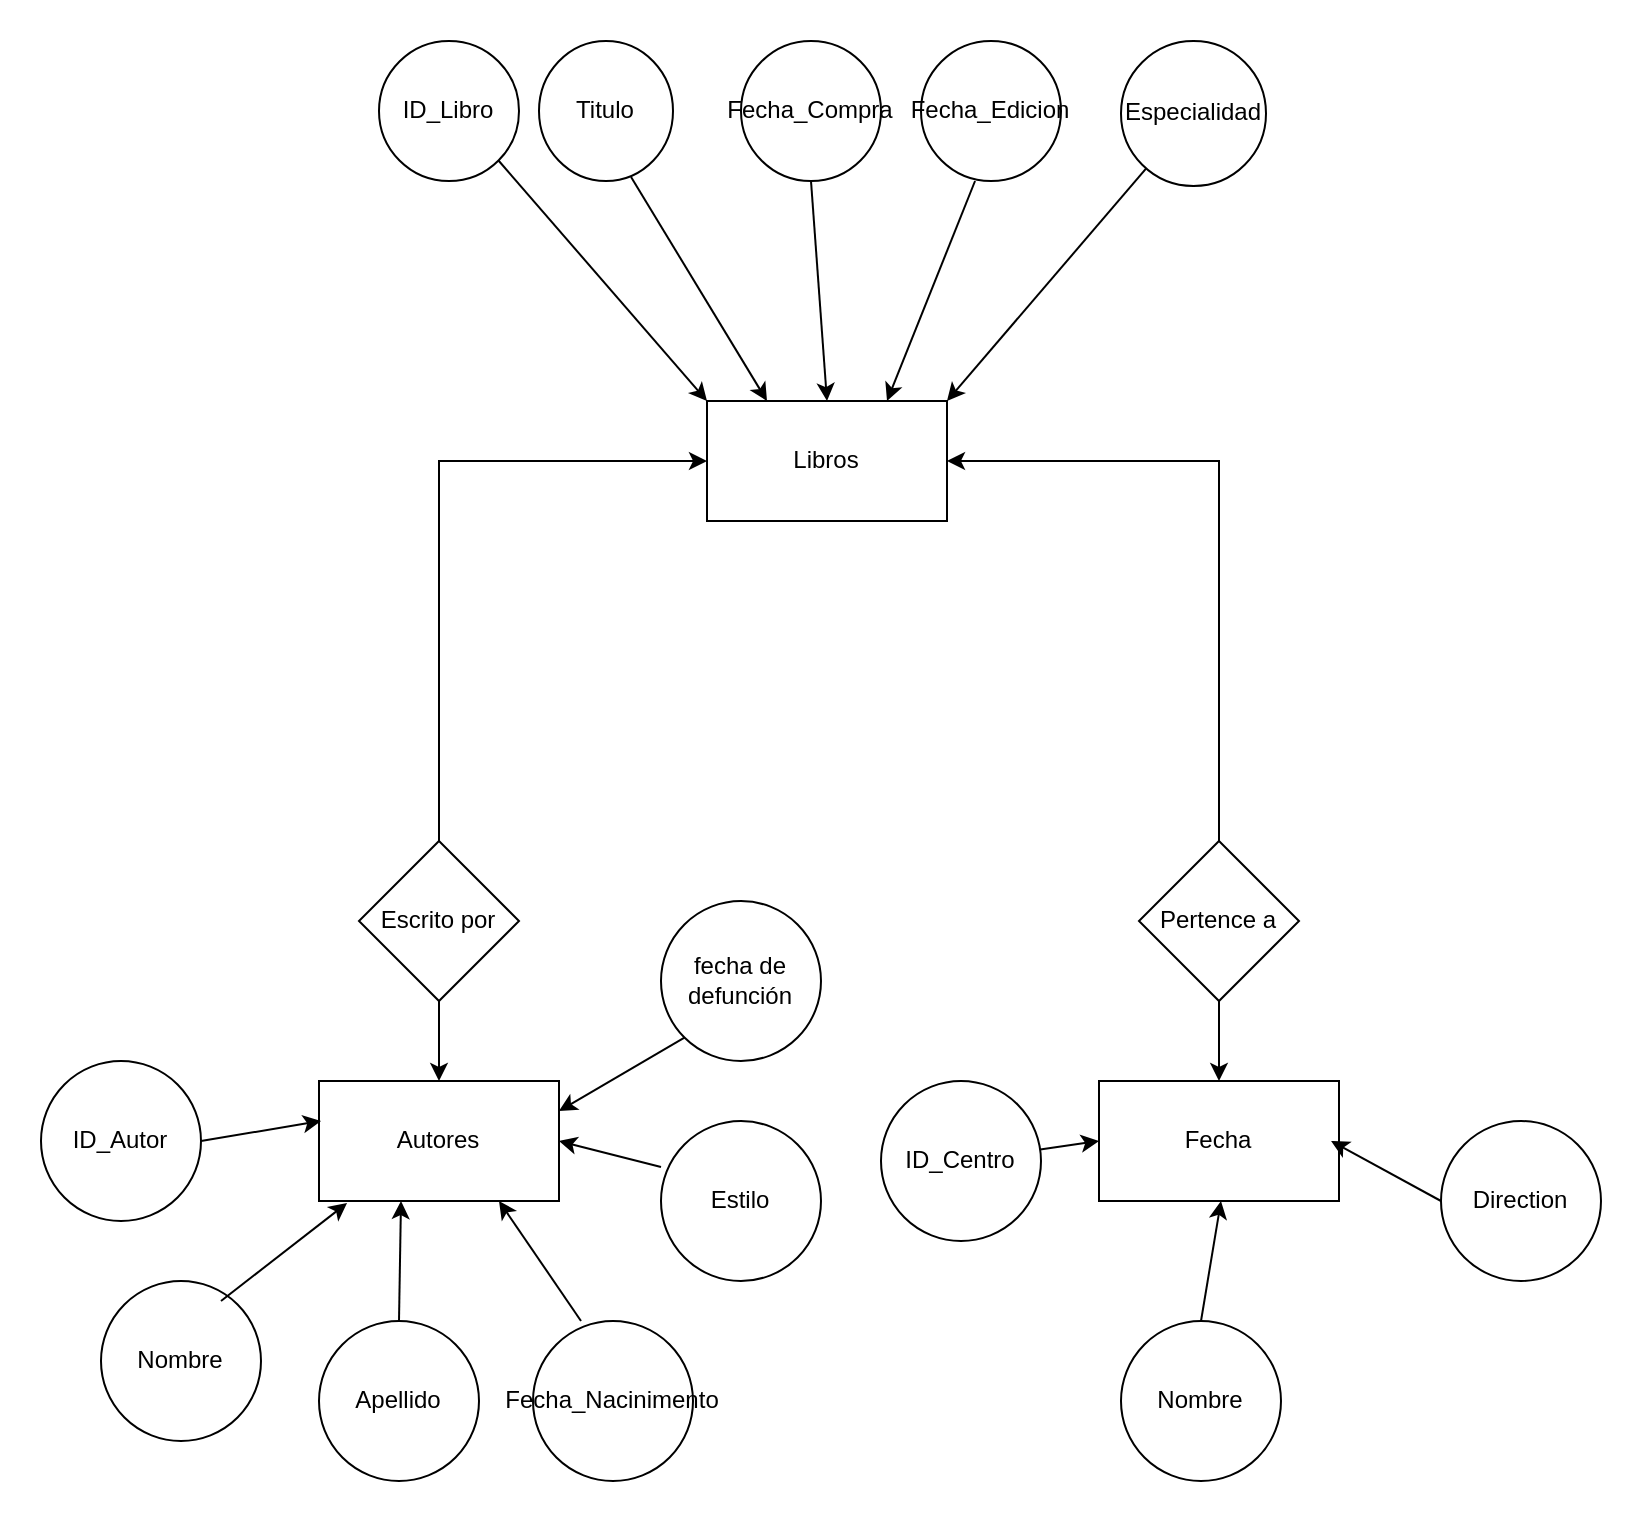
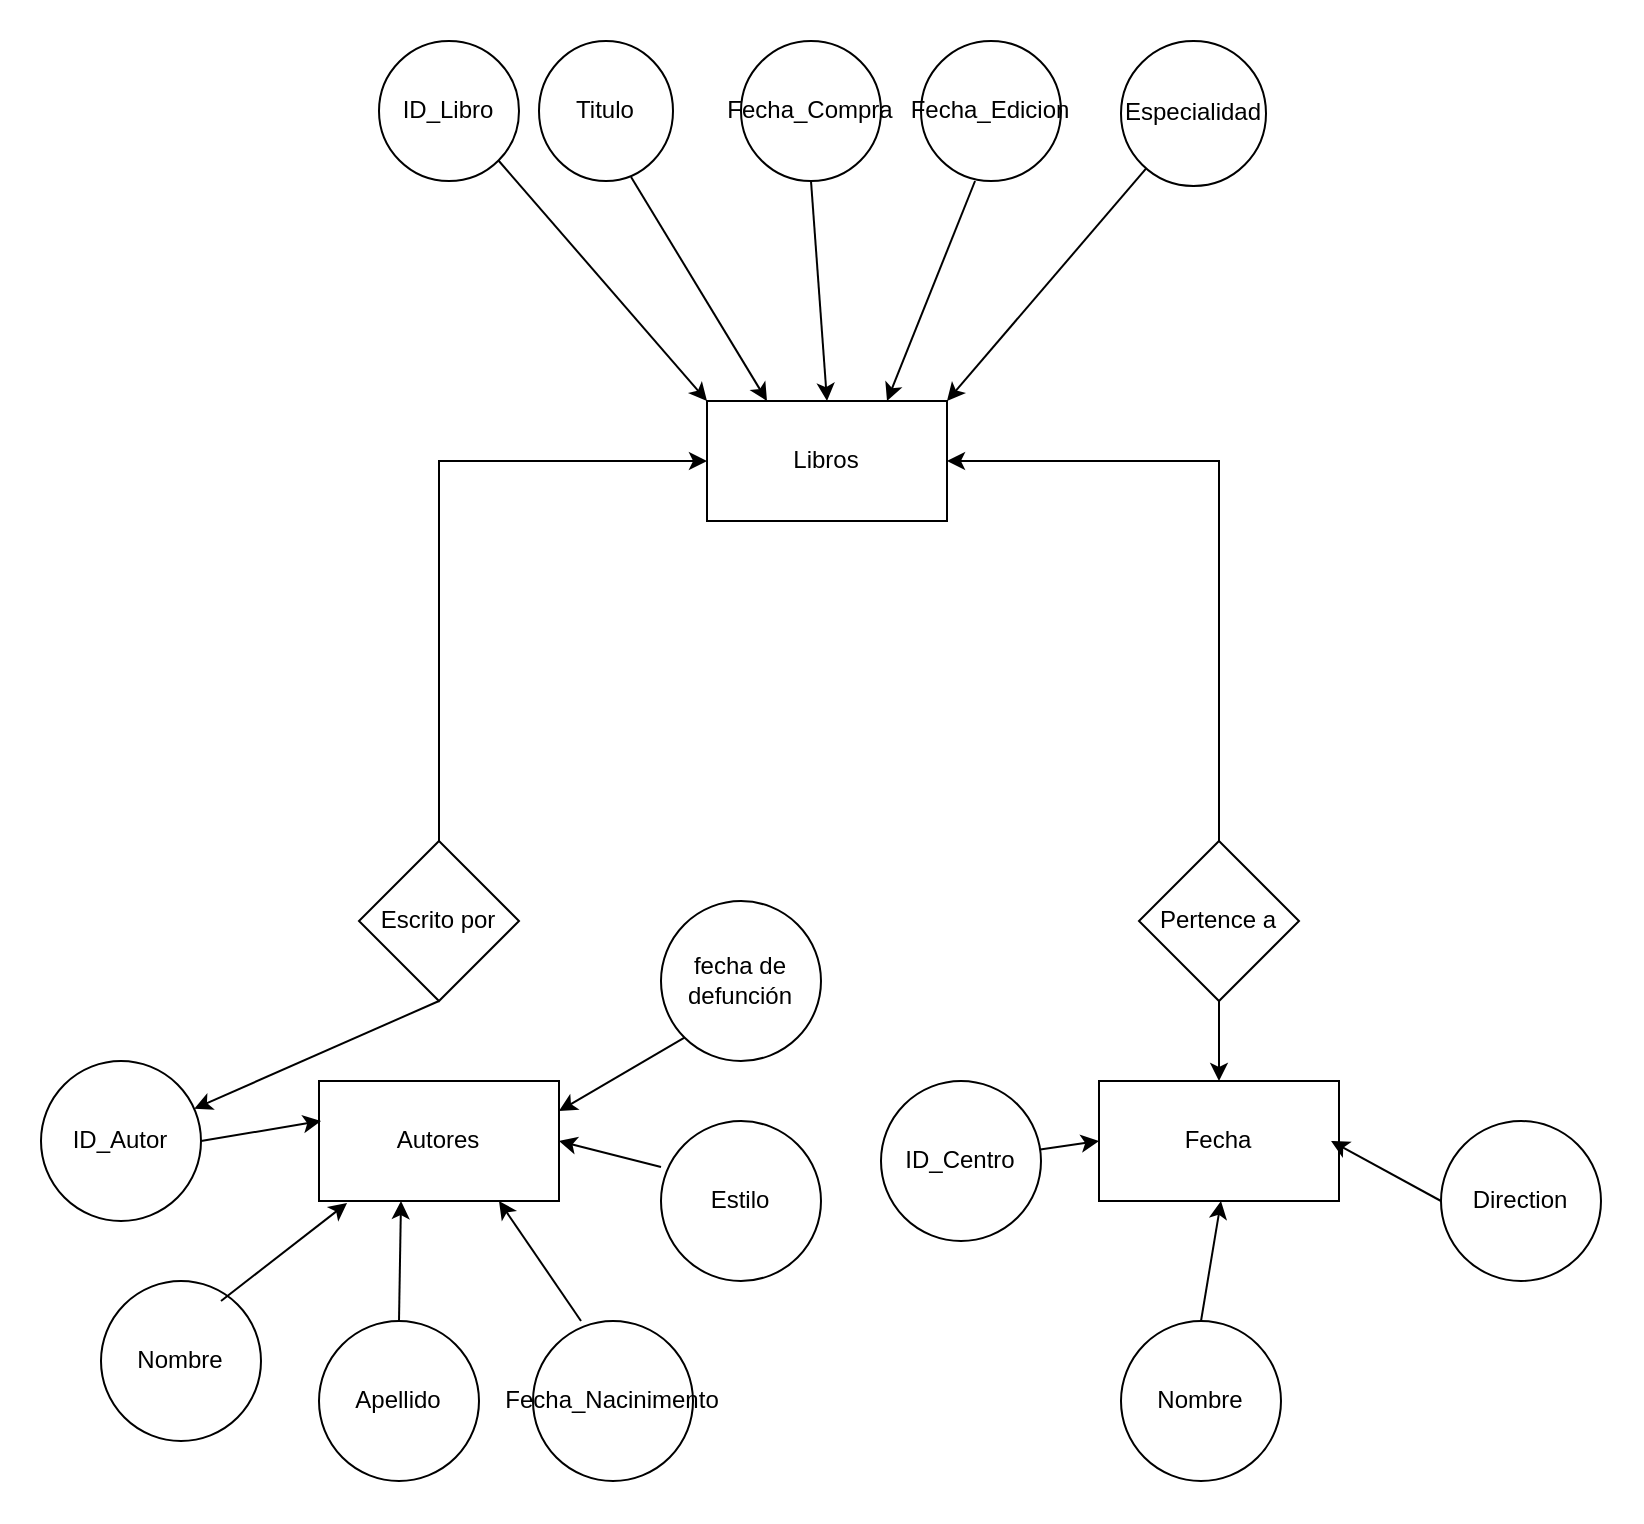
edge "Escrito por" -> "Autores": now "Escrito por" -> "ID_Autor"
